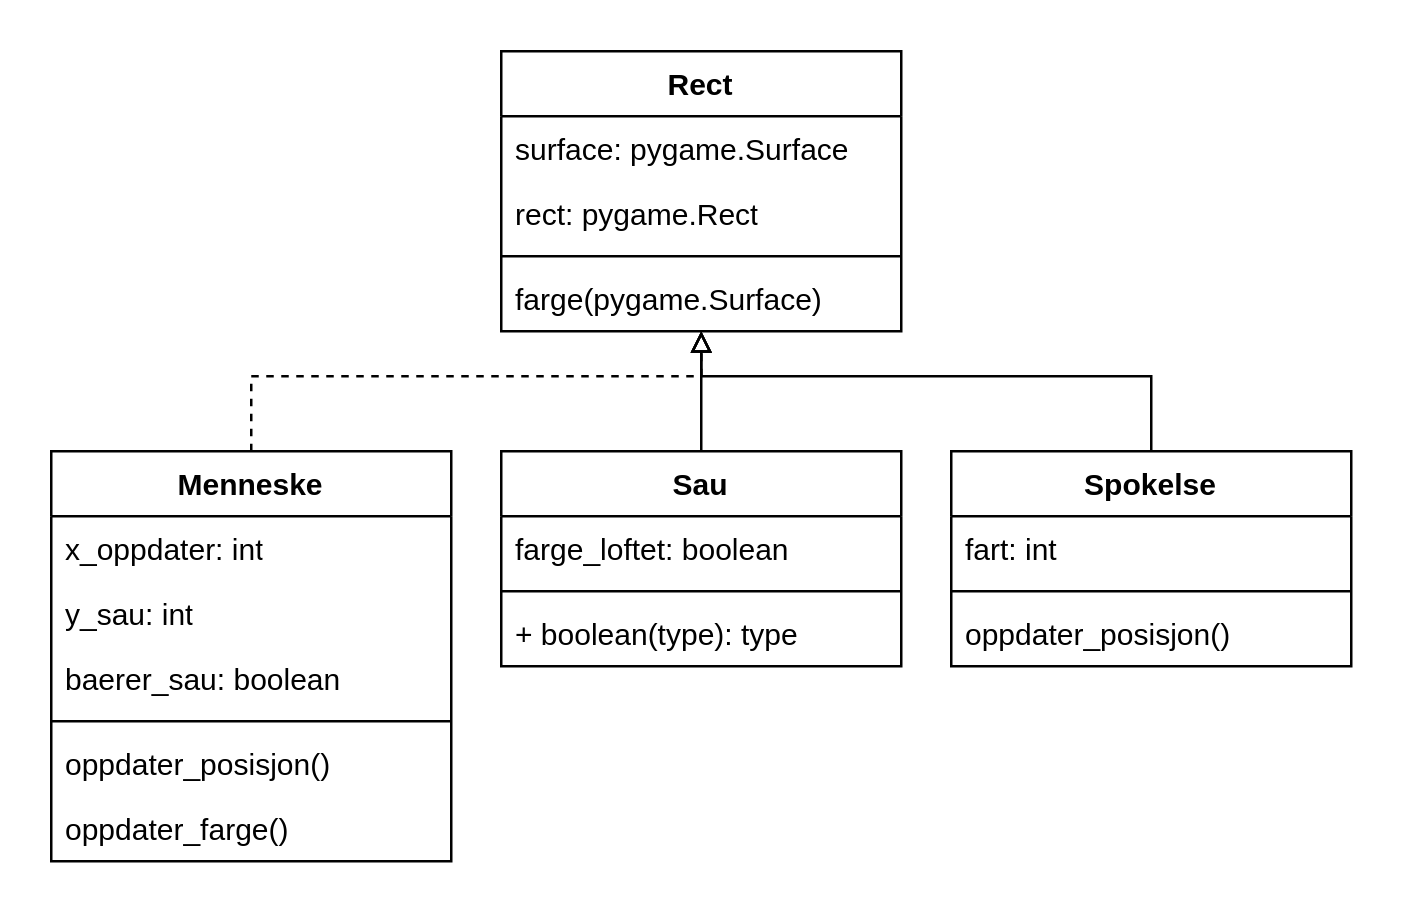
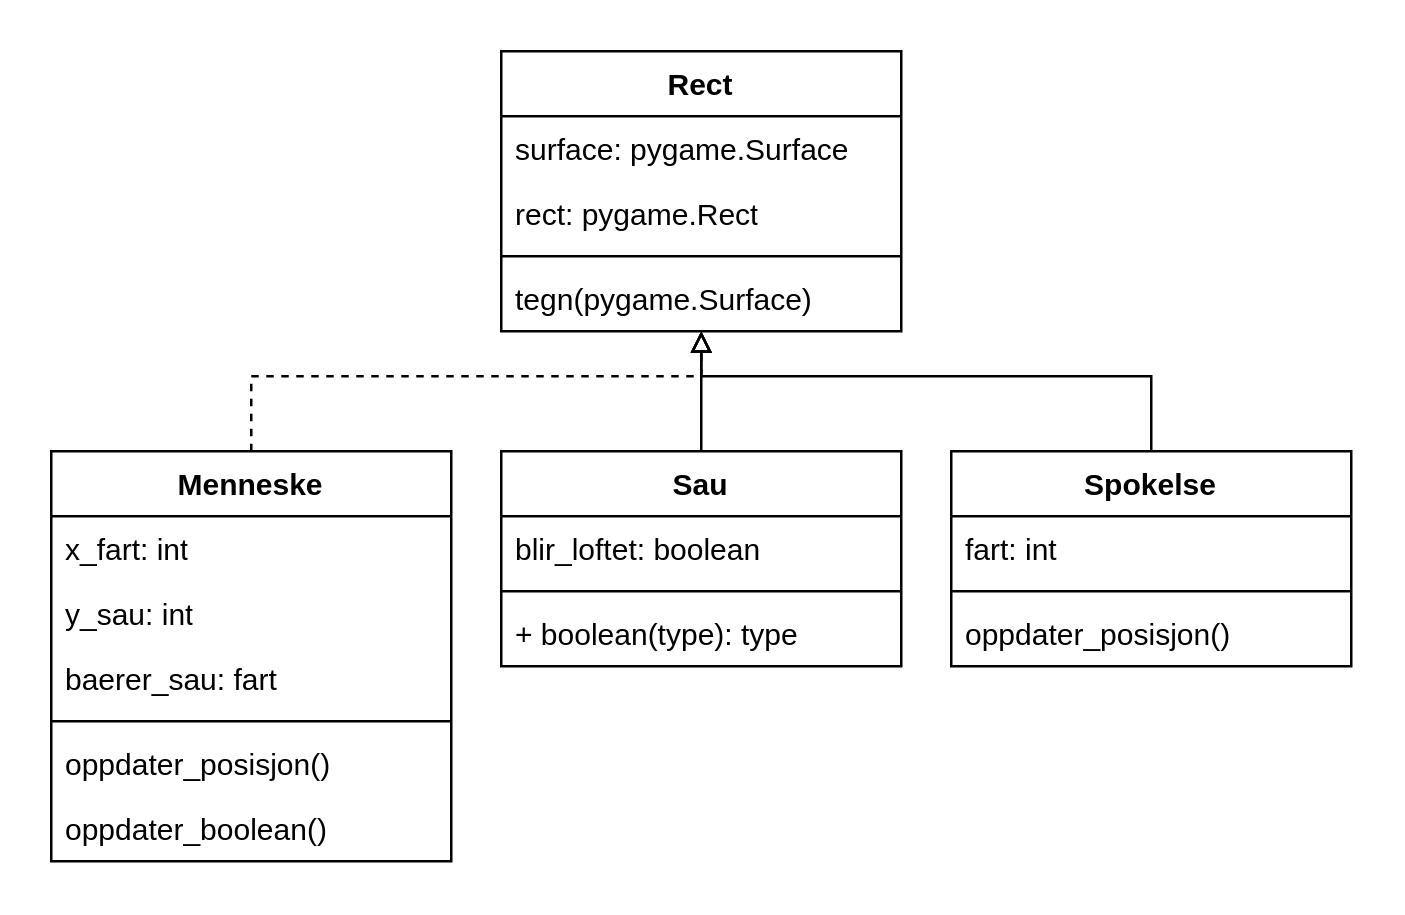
node "farge(pygame.Surface)": label "farge(pygame.Surface)" -> "tegn(pygame.Surface)"
node "x_oppdater: int": label "x_oppdater: int" -> "x_fart: int"
node "farge_loftet: boolean": label "farge_loftet: boolean" -> "blir_loftet: boolean"
node "baerer_sau: boolean": label "baerer_sau: boolean" -> "baerer_sau: fart"
node "oppdater_farge()": label "oppdater_farge()" -> "oppdater_boolean()"
